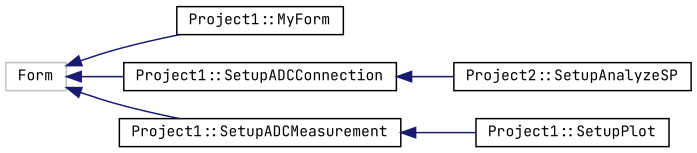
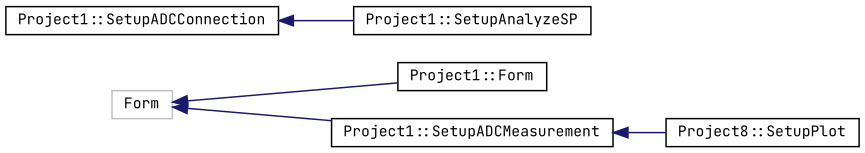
node "Project1::MyForm": label "Project1::MyForm" -> "Project1::Form"
edge "Project1::SetupADCConnection" -> "Form": removed
node "Project2::SetupAnalyzeSP": label "Project2::SetupAnalyzeSP" -> "Project1::SetupAnalyzeSP"
node "Project1::SetupPlot": label "Project1::SetupPlot" -> "Project8::SetupPlot"
